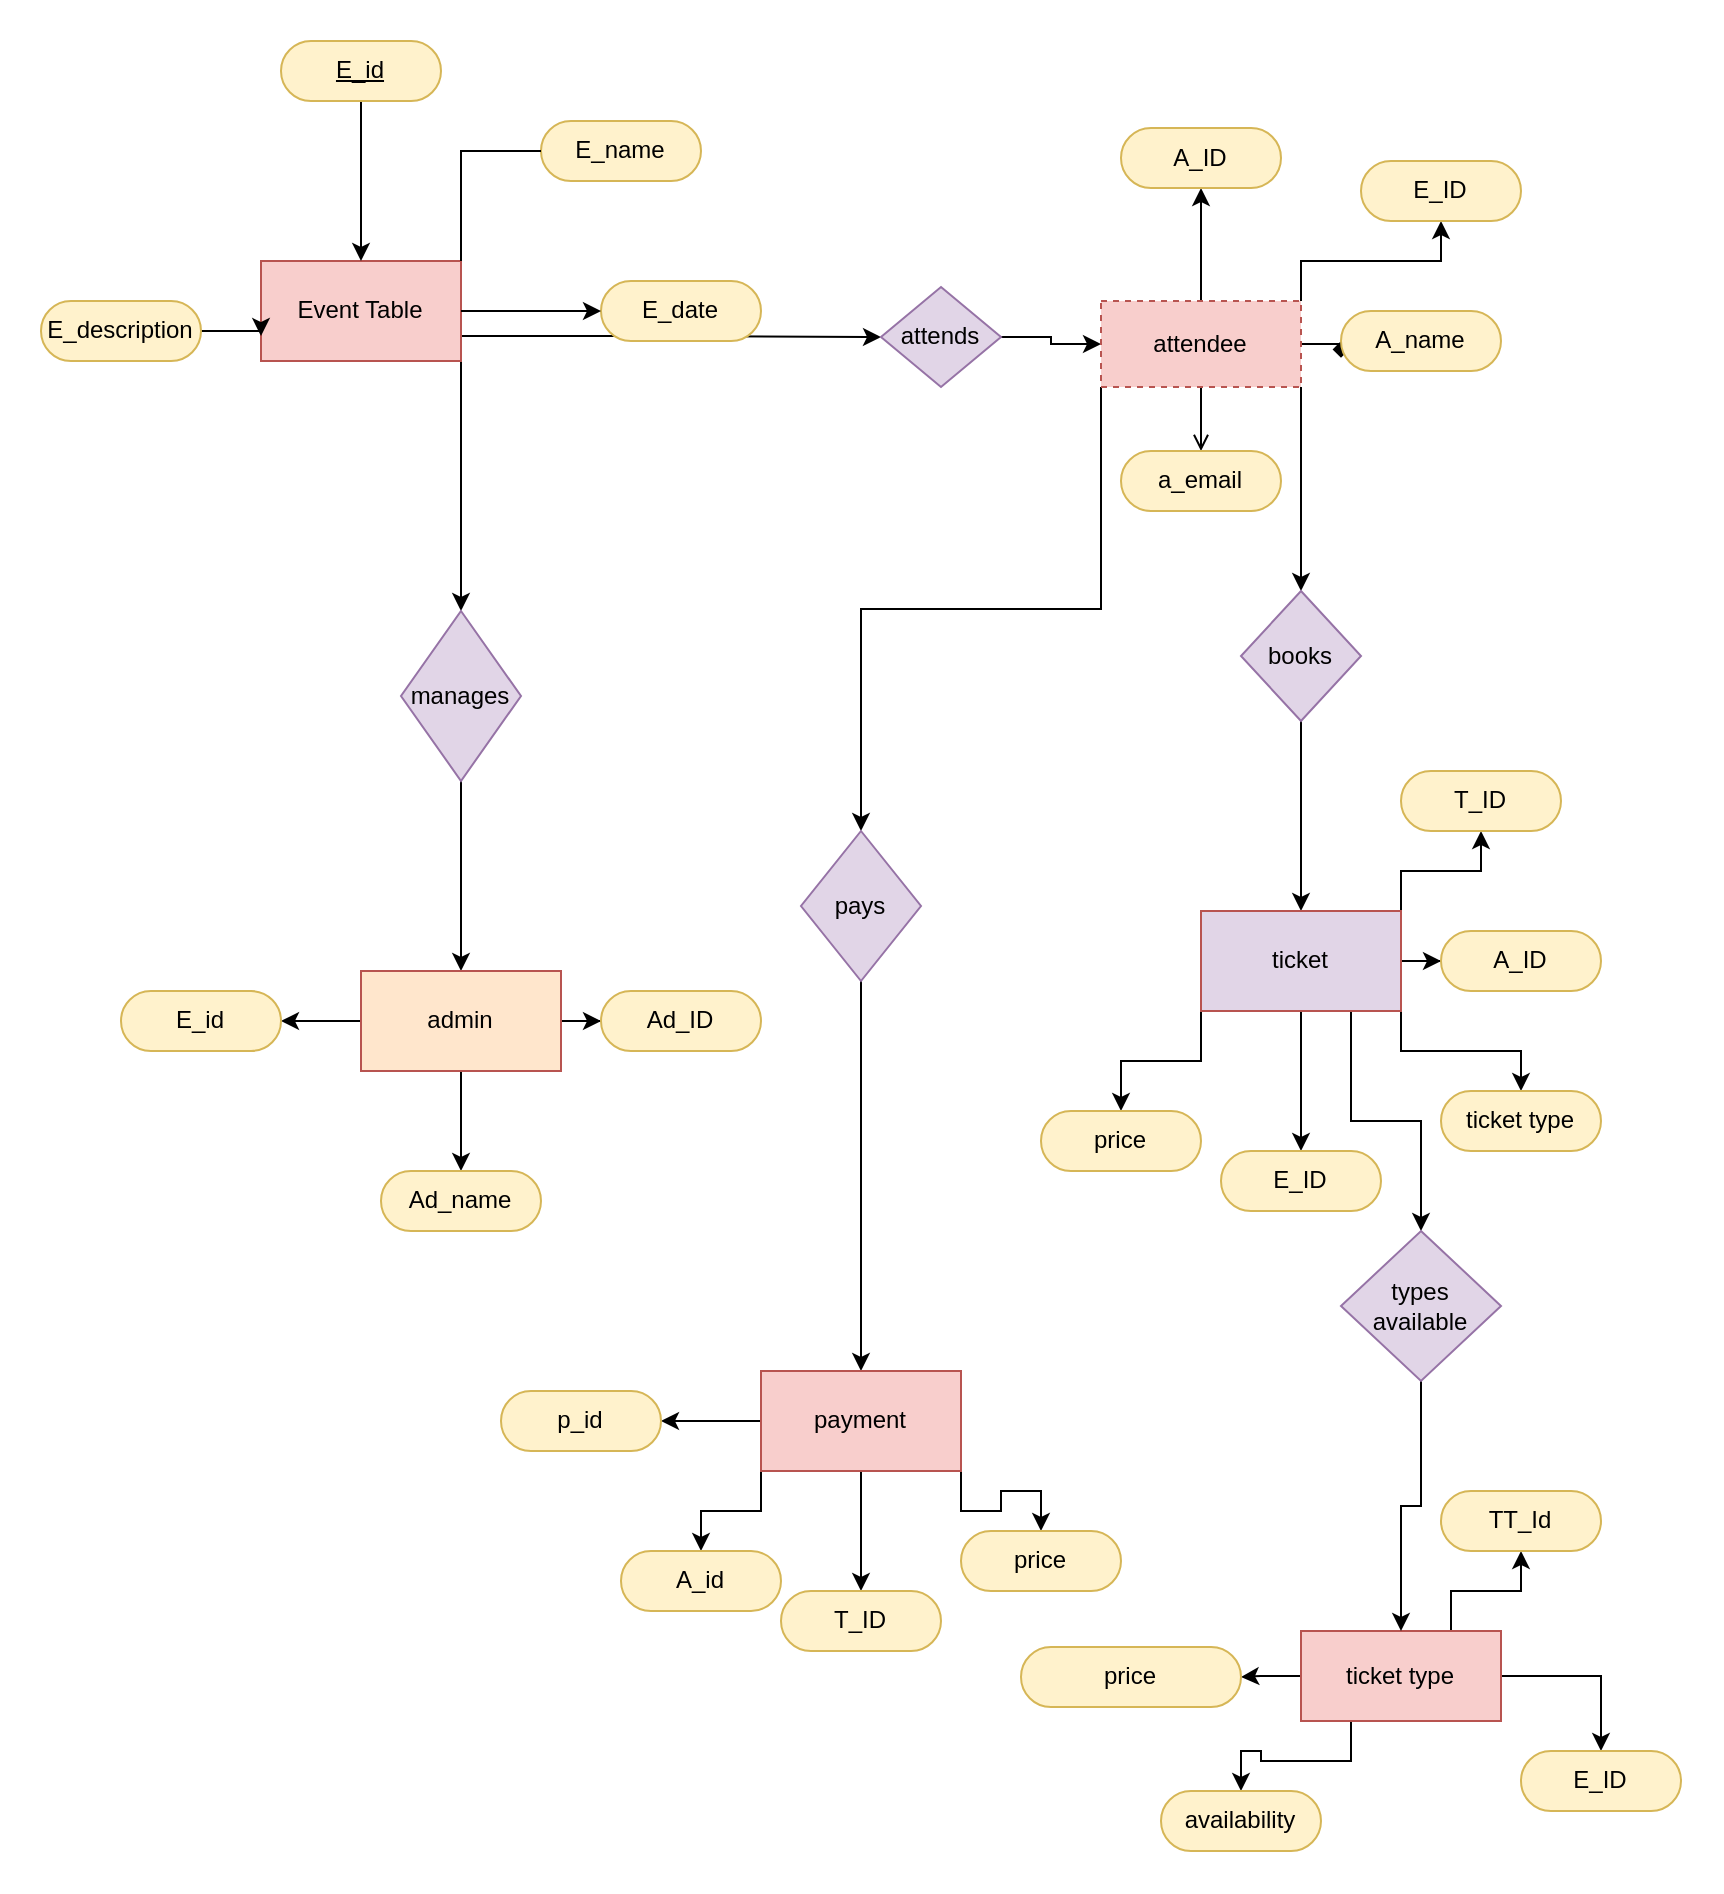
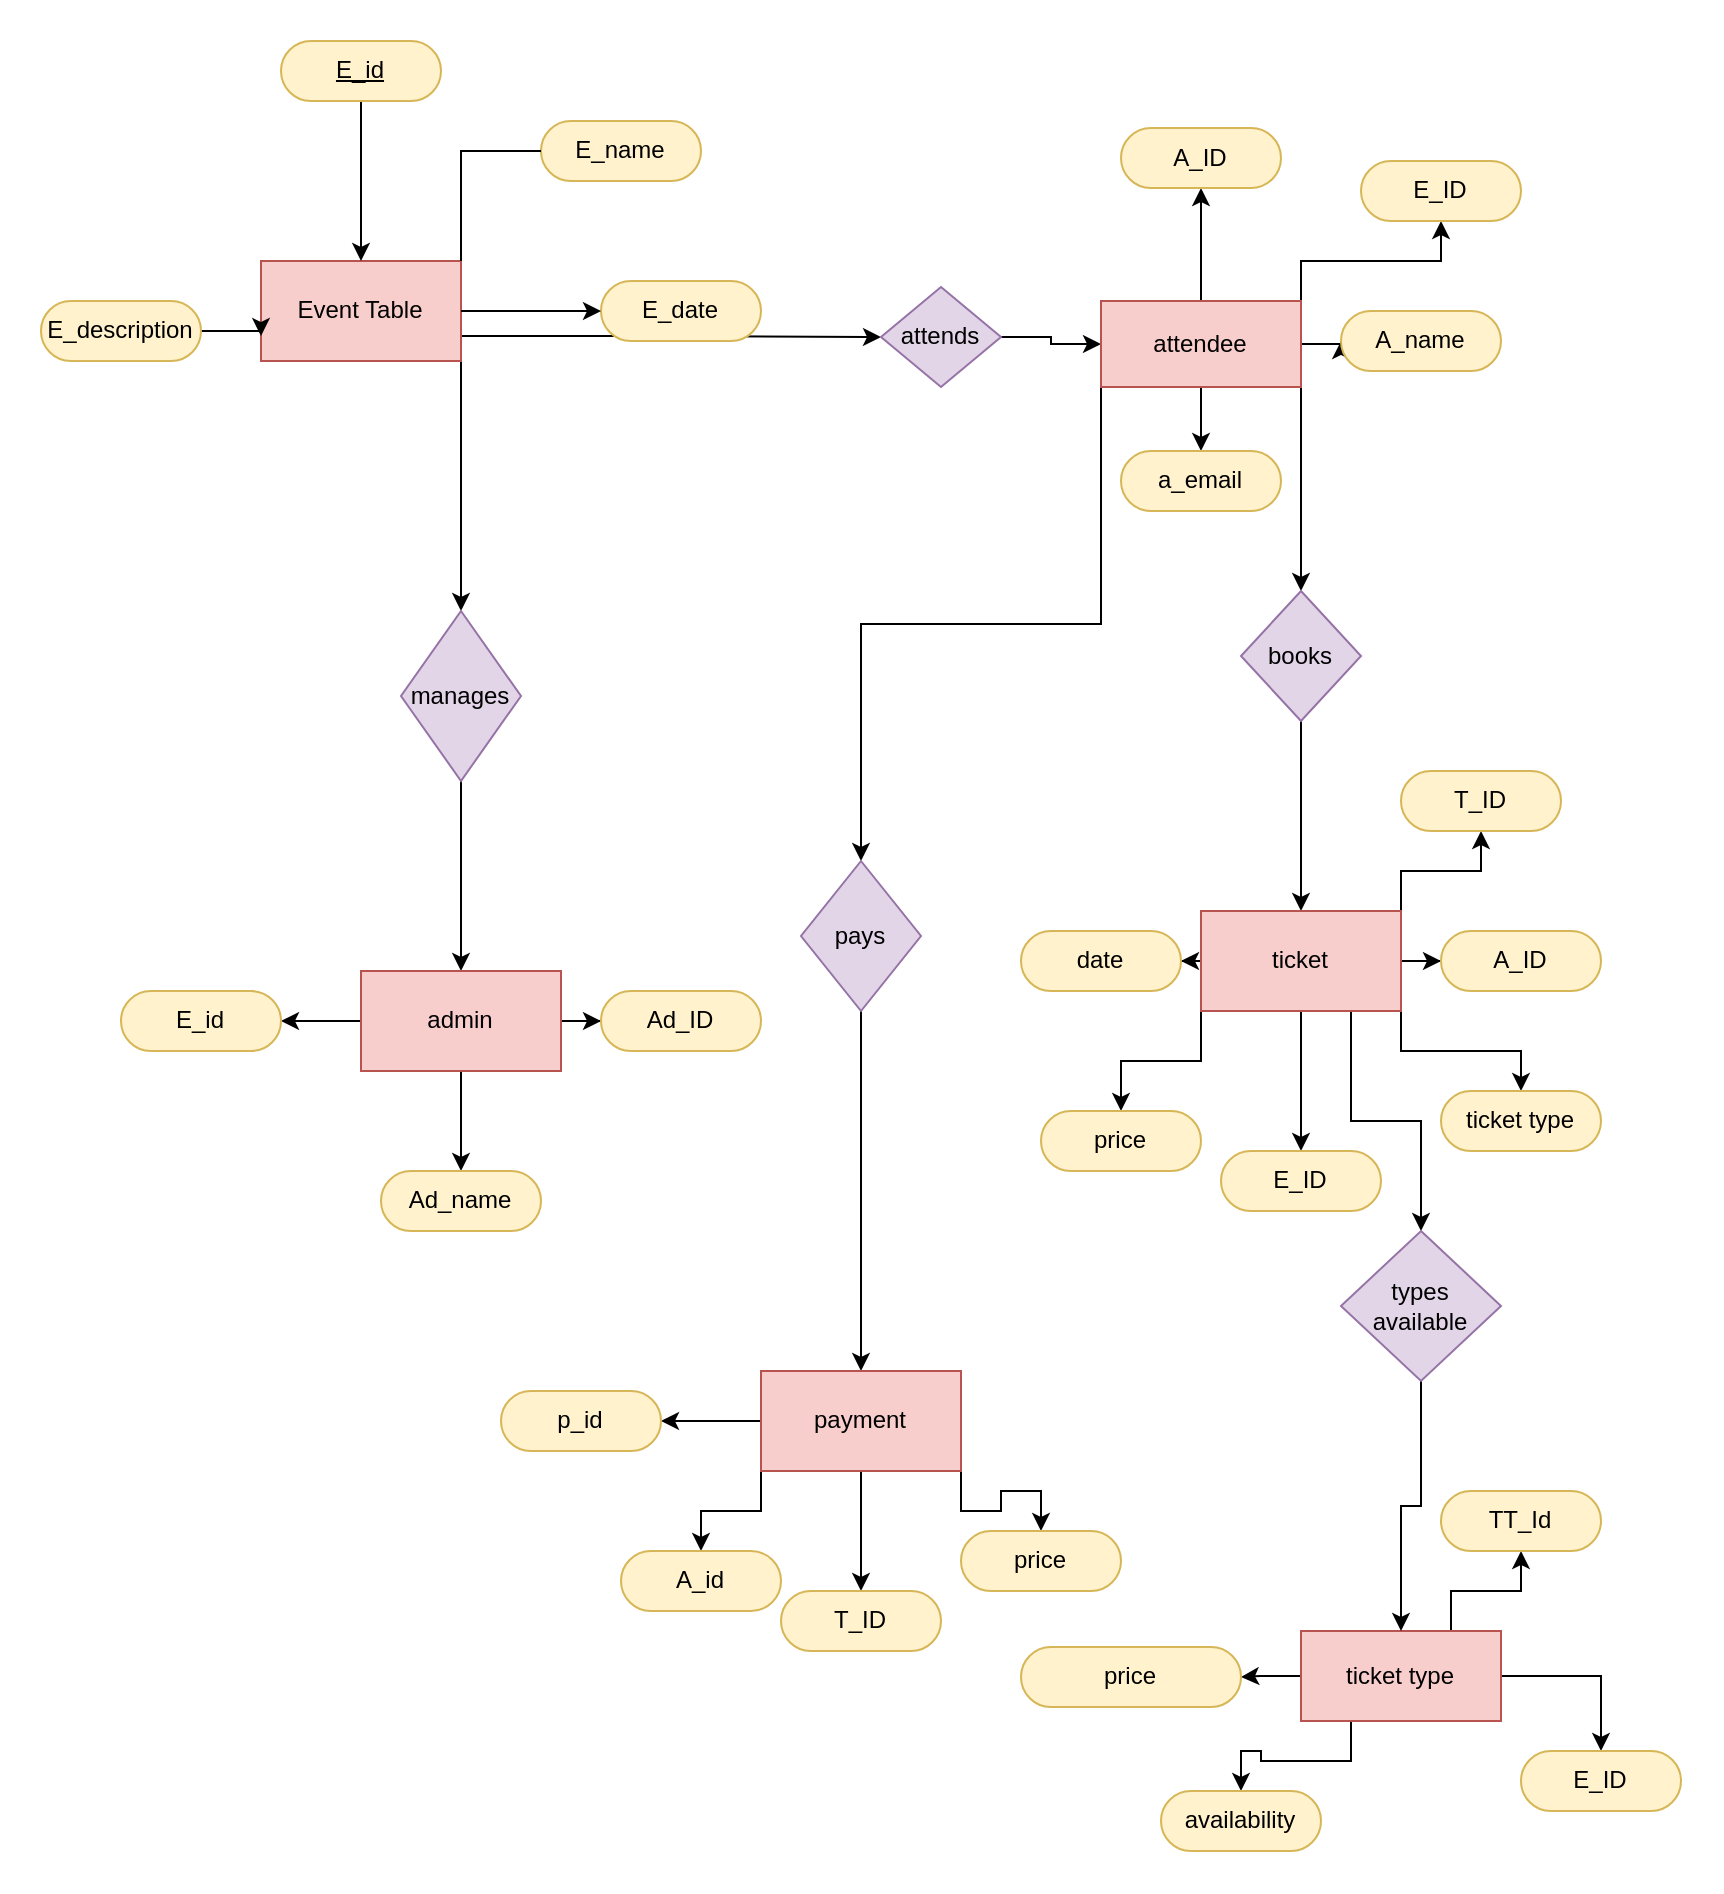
node "attendee": style dashed -> solid
edge "attendee" -> "A_name": arrowhead diamond -> classic
edge "attendee" -> "a_email": arrowhead open -> classic
node "pays": moved (861, 906) -> (861, 936)
node "date": added
edge "ticket" -> "date": added
node "ticket": fillcolor #e1d5e7 -> #f8cecc
node "admin": fillcolor #ffe6cc -> #f8cecc
